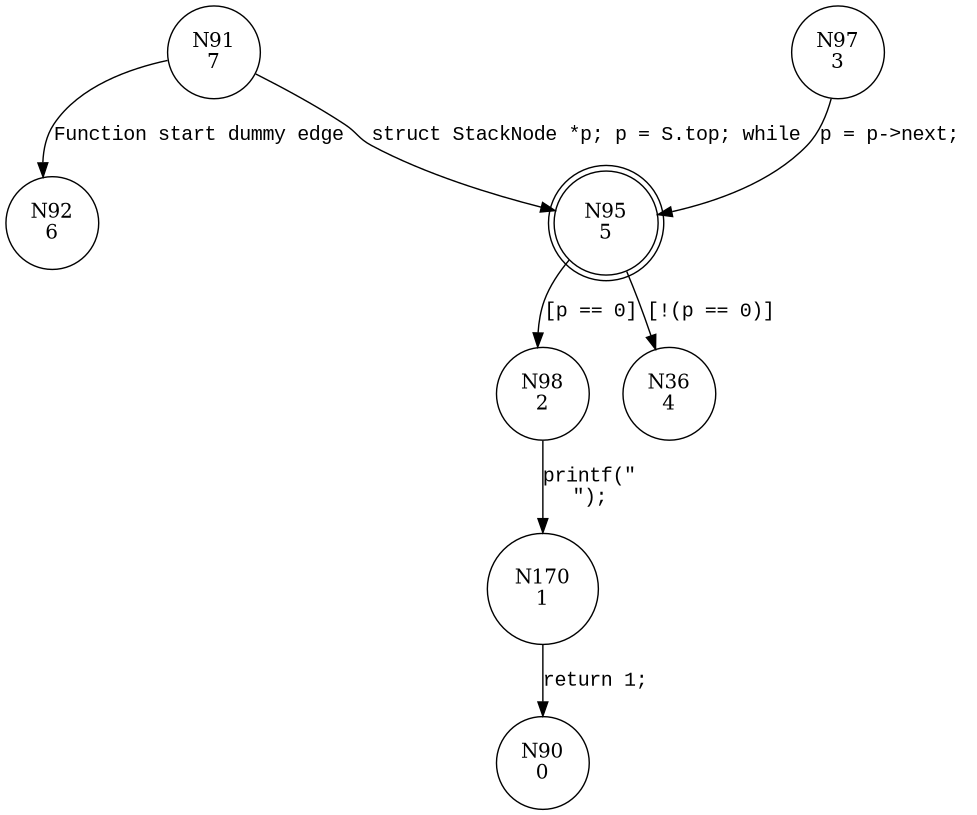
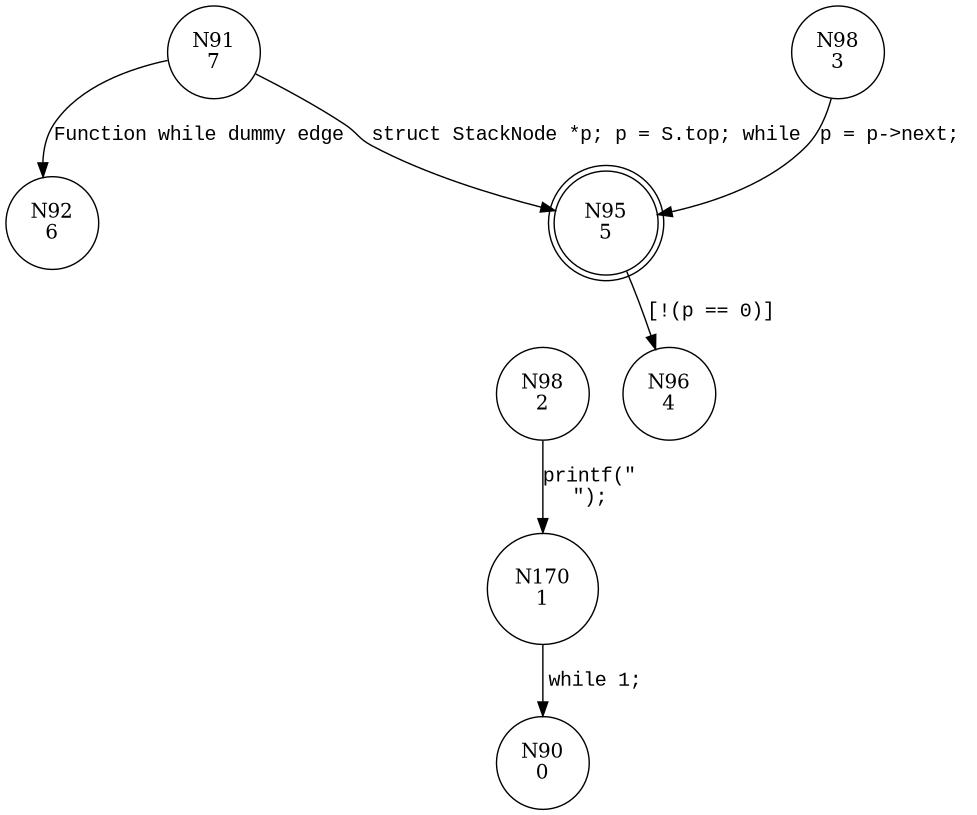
node "N97 3": label "N97 3" -> "N98 3"
edge "N91 7" -> "N92 6": label "Function start dummy edge" -> "Function while dummy edge"
edge "N95 5" -> "N98 2": removed, label "[p == 0]"
node "N36 4": label "N36 4" -> "N96 4"
edge "N170 1" -> "N90 0": label "return 1;" -> "while 1;"
